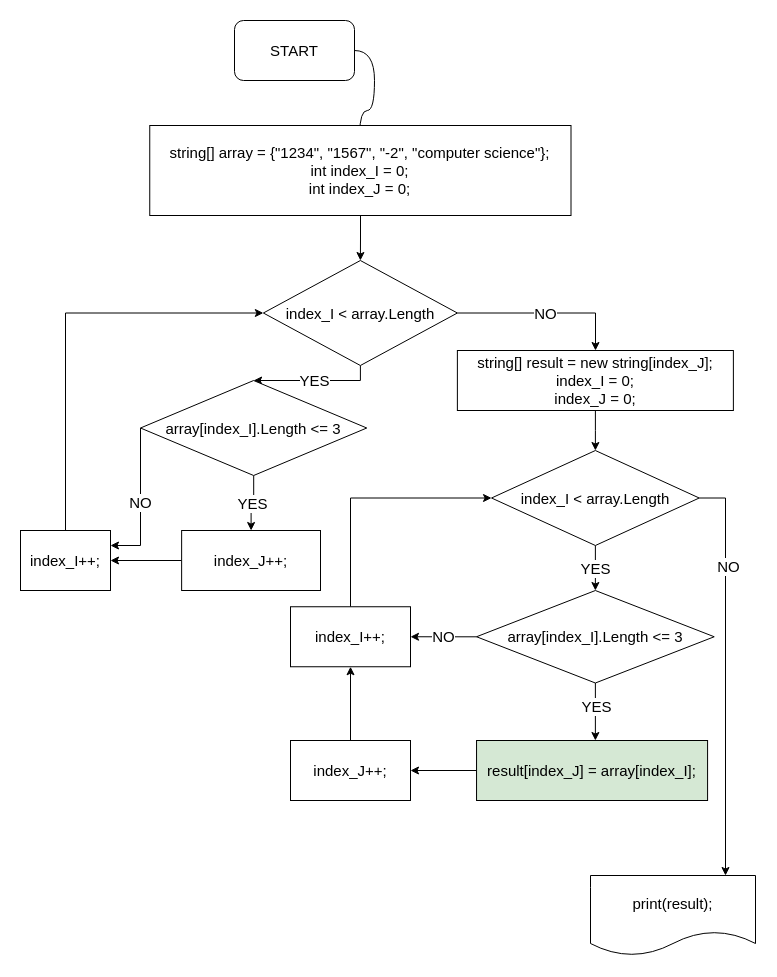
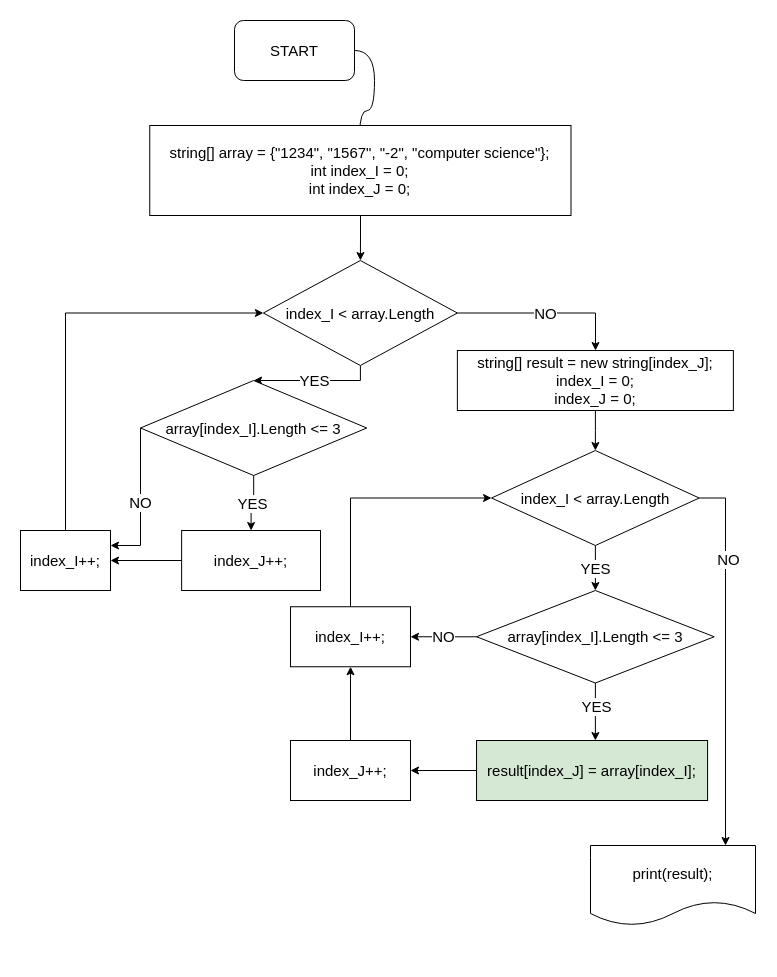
node "print(result);": moved (673, 916) -> (673, 886)
